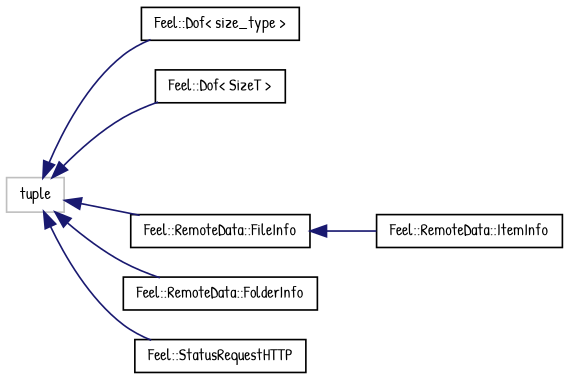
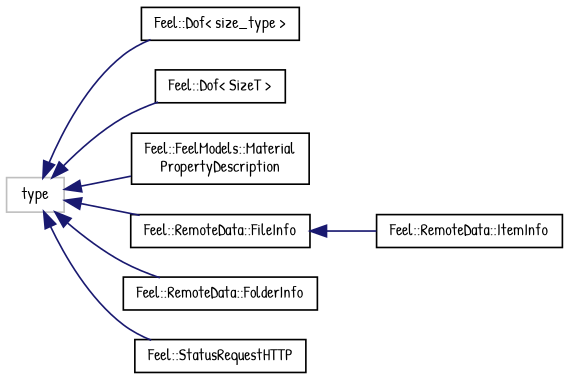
node "Feel::FeelModels::Material PropertyDescription": added
node "tuple": label "tuple" -> "type"
